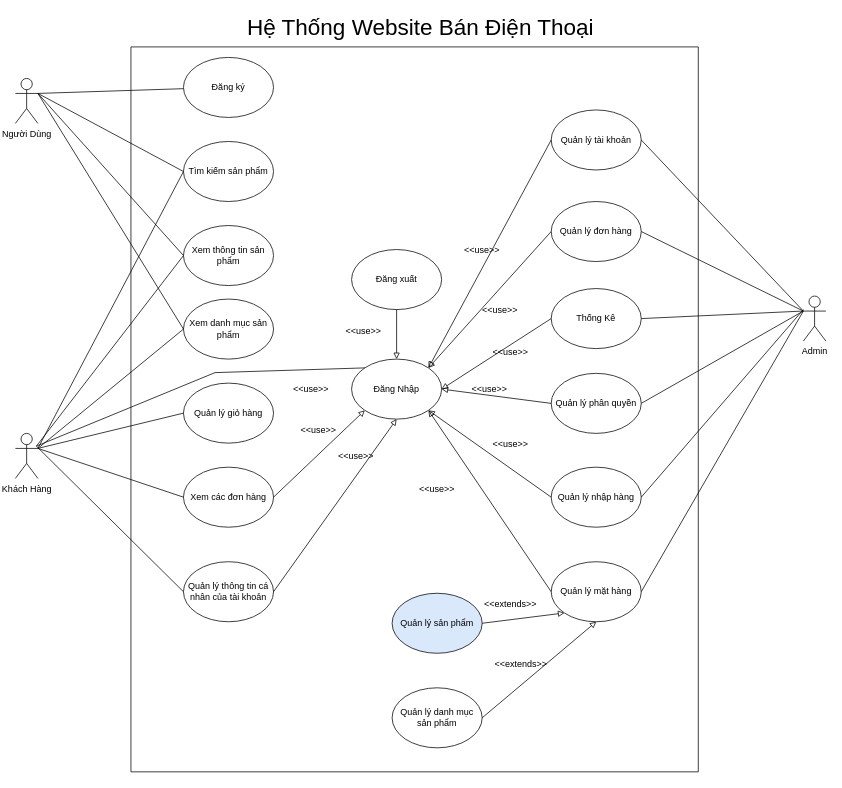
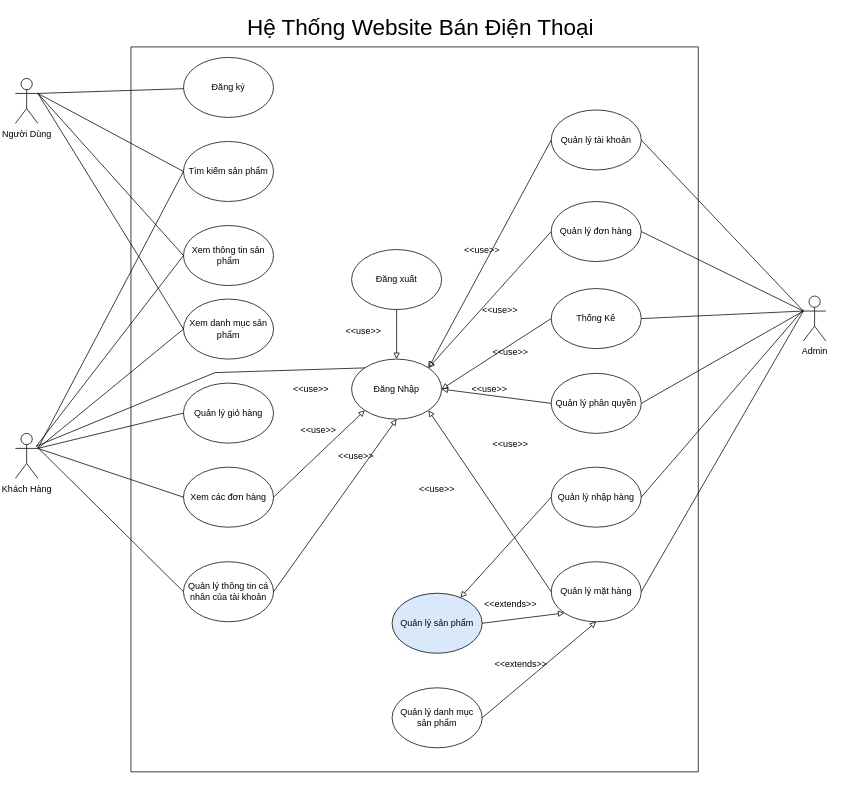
edge "Quản lý nhập hàng" -> "Đăng Nhập": now "Quản lý nhập hàng" -> "Quản lý sản phẩm"
